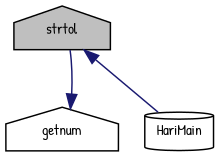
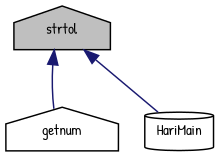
edge "strtol" -> "getnum": reversed
